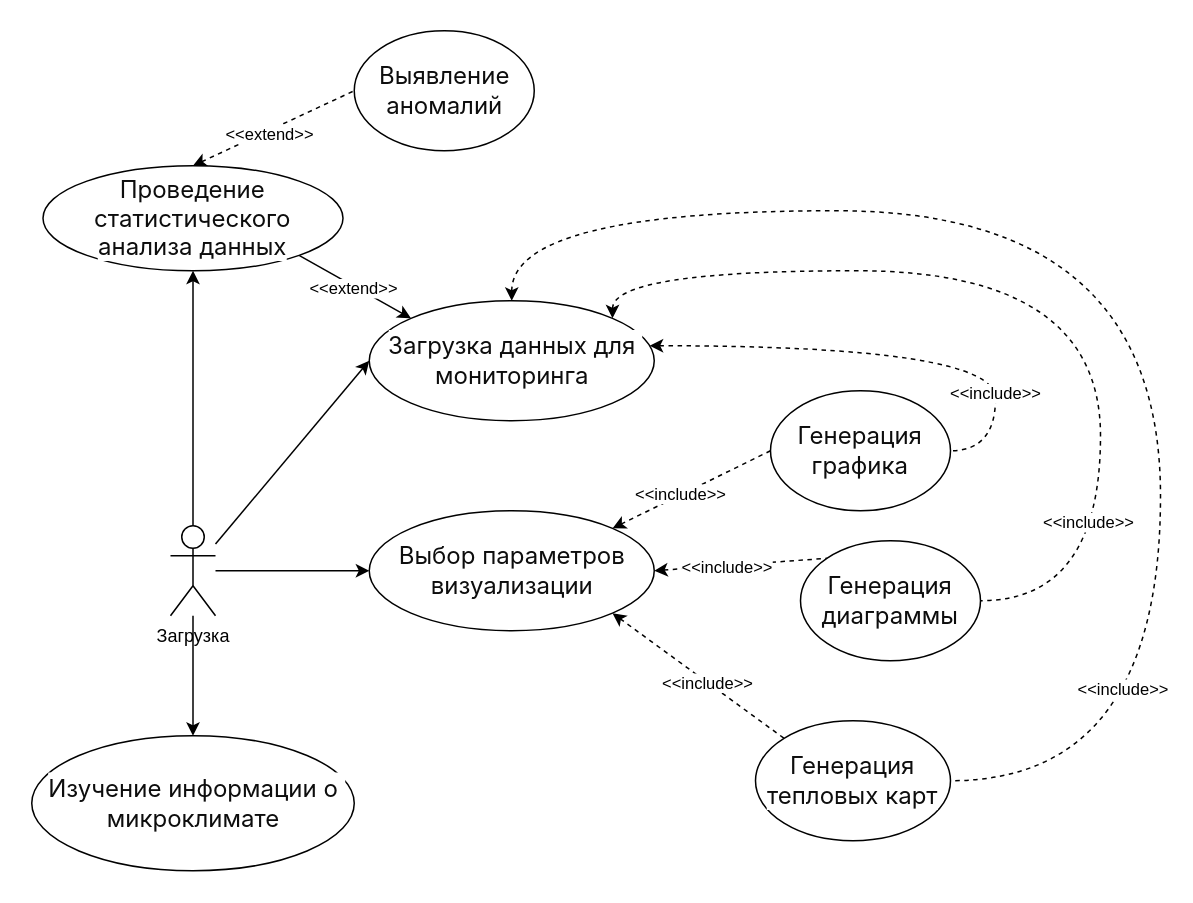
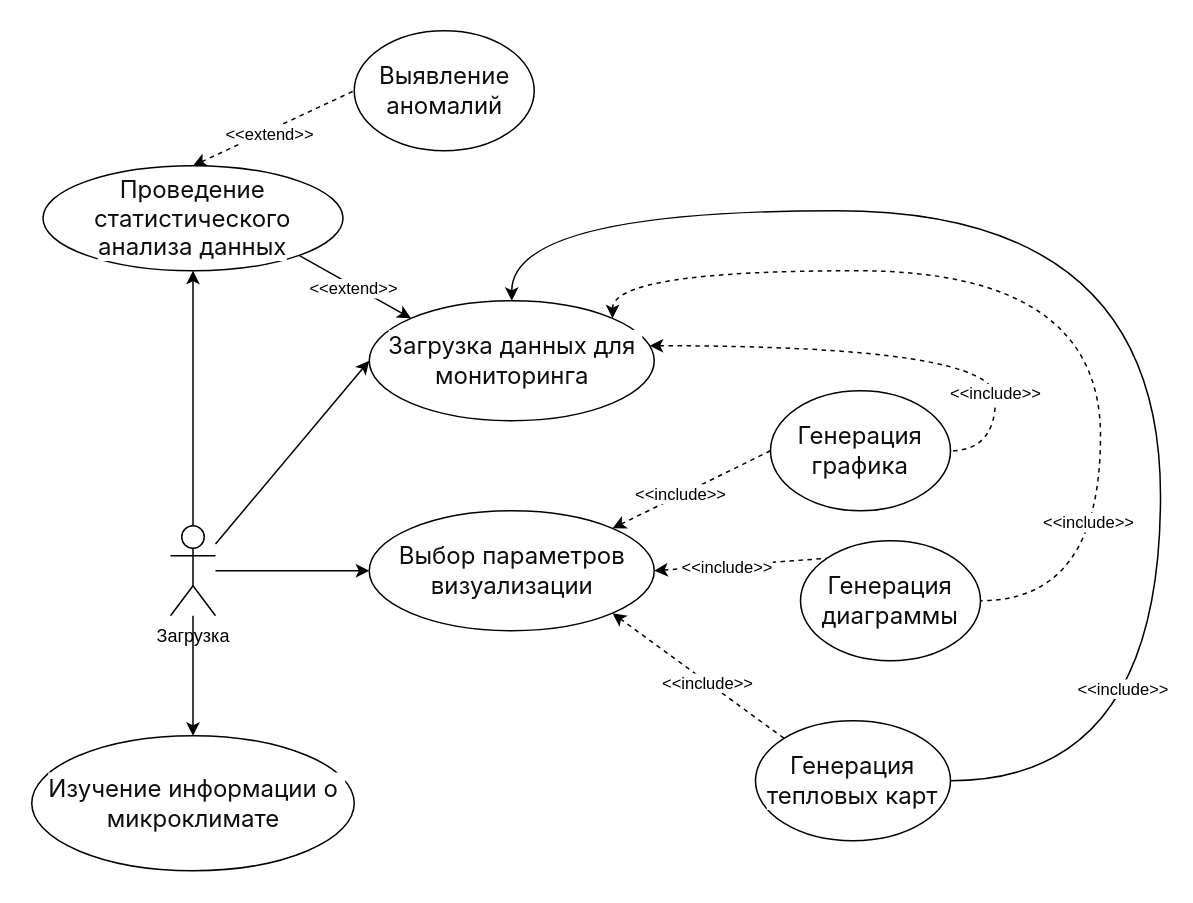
edge "Генерация тепловых карт" -> "Загрузка данных для мониторинга": style dashed -> solid
